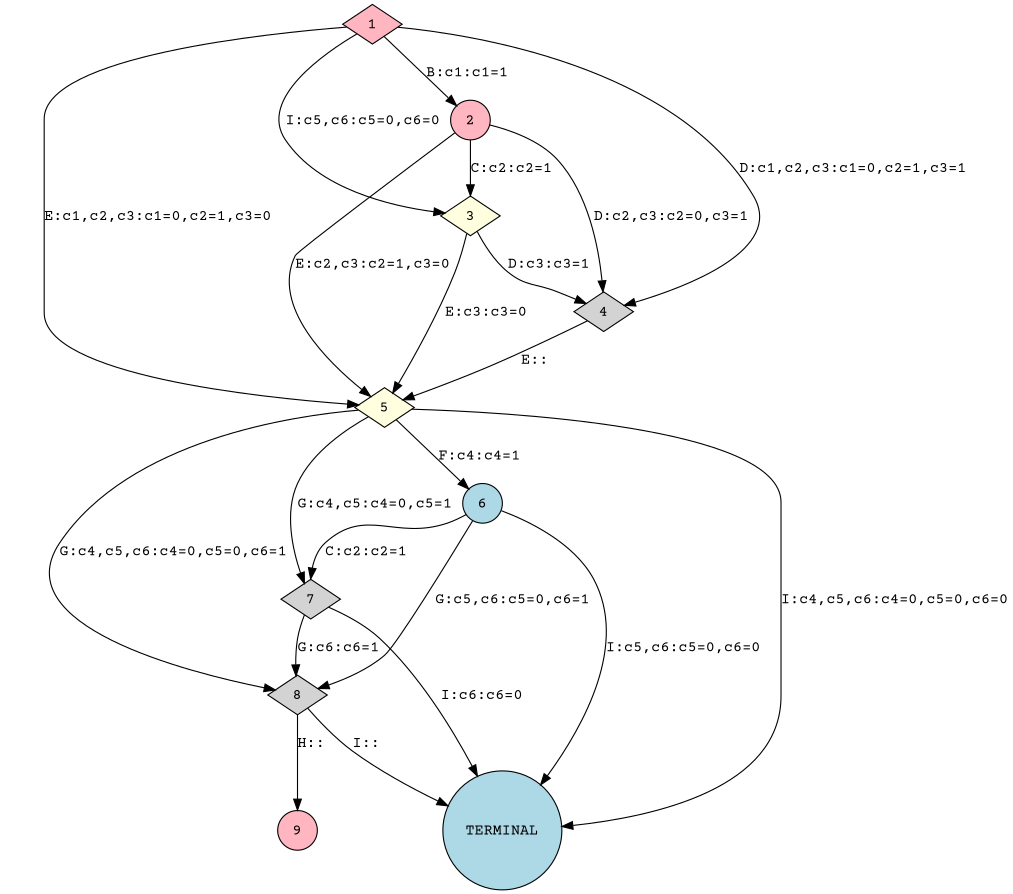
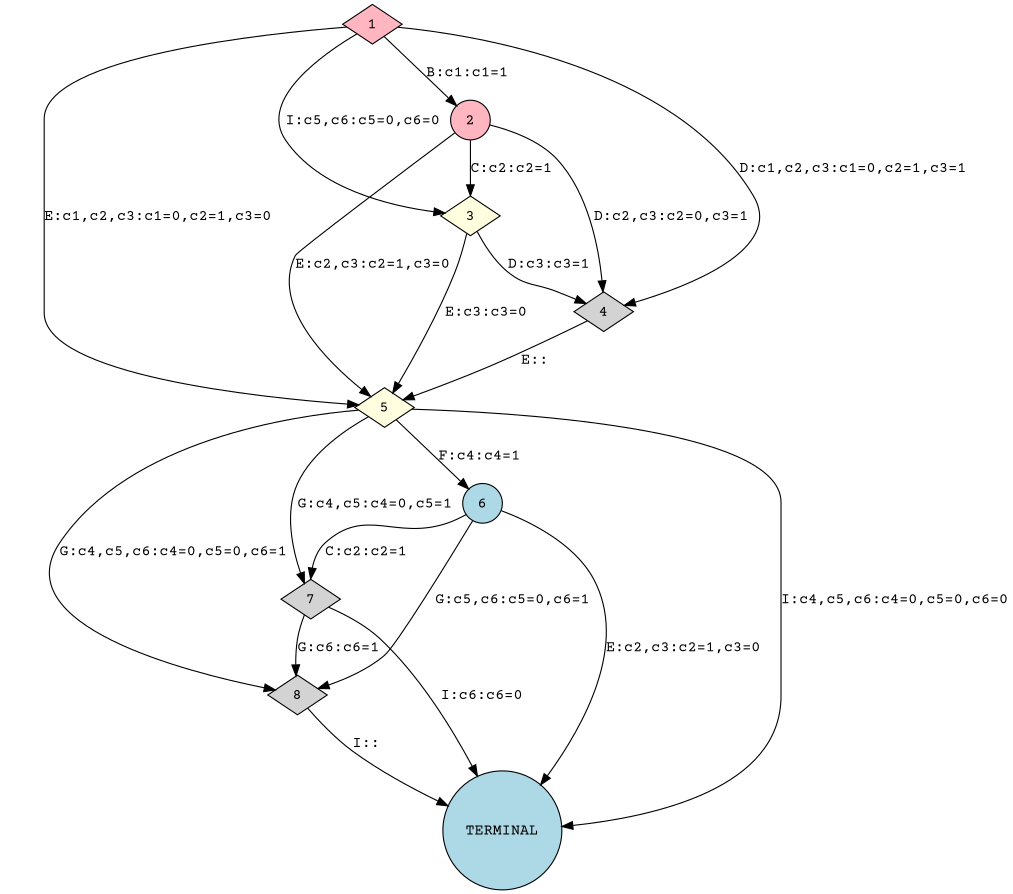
edge "6" -> "TERMINAL": label "I:c5,c6:c5=0,c6=0" -> "E:c2,c3:c2=1,c3=0"
node "9": removed
